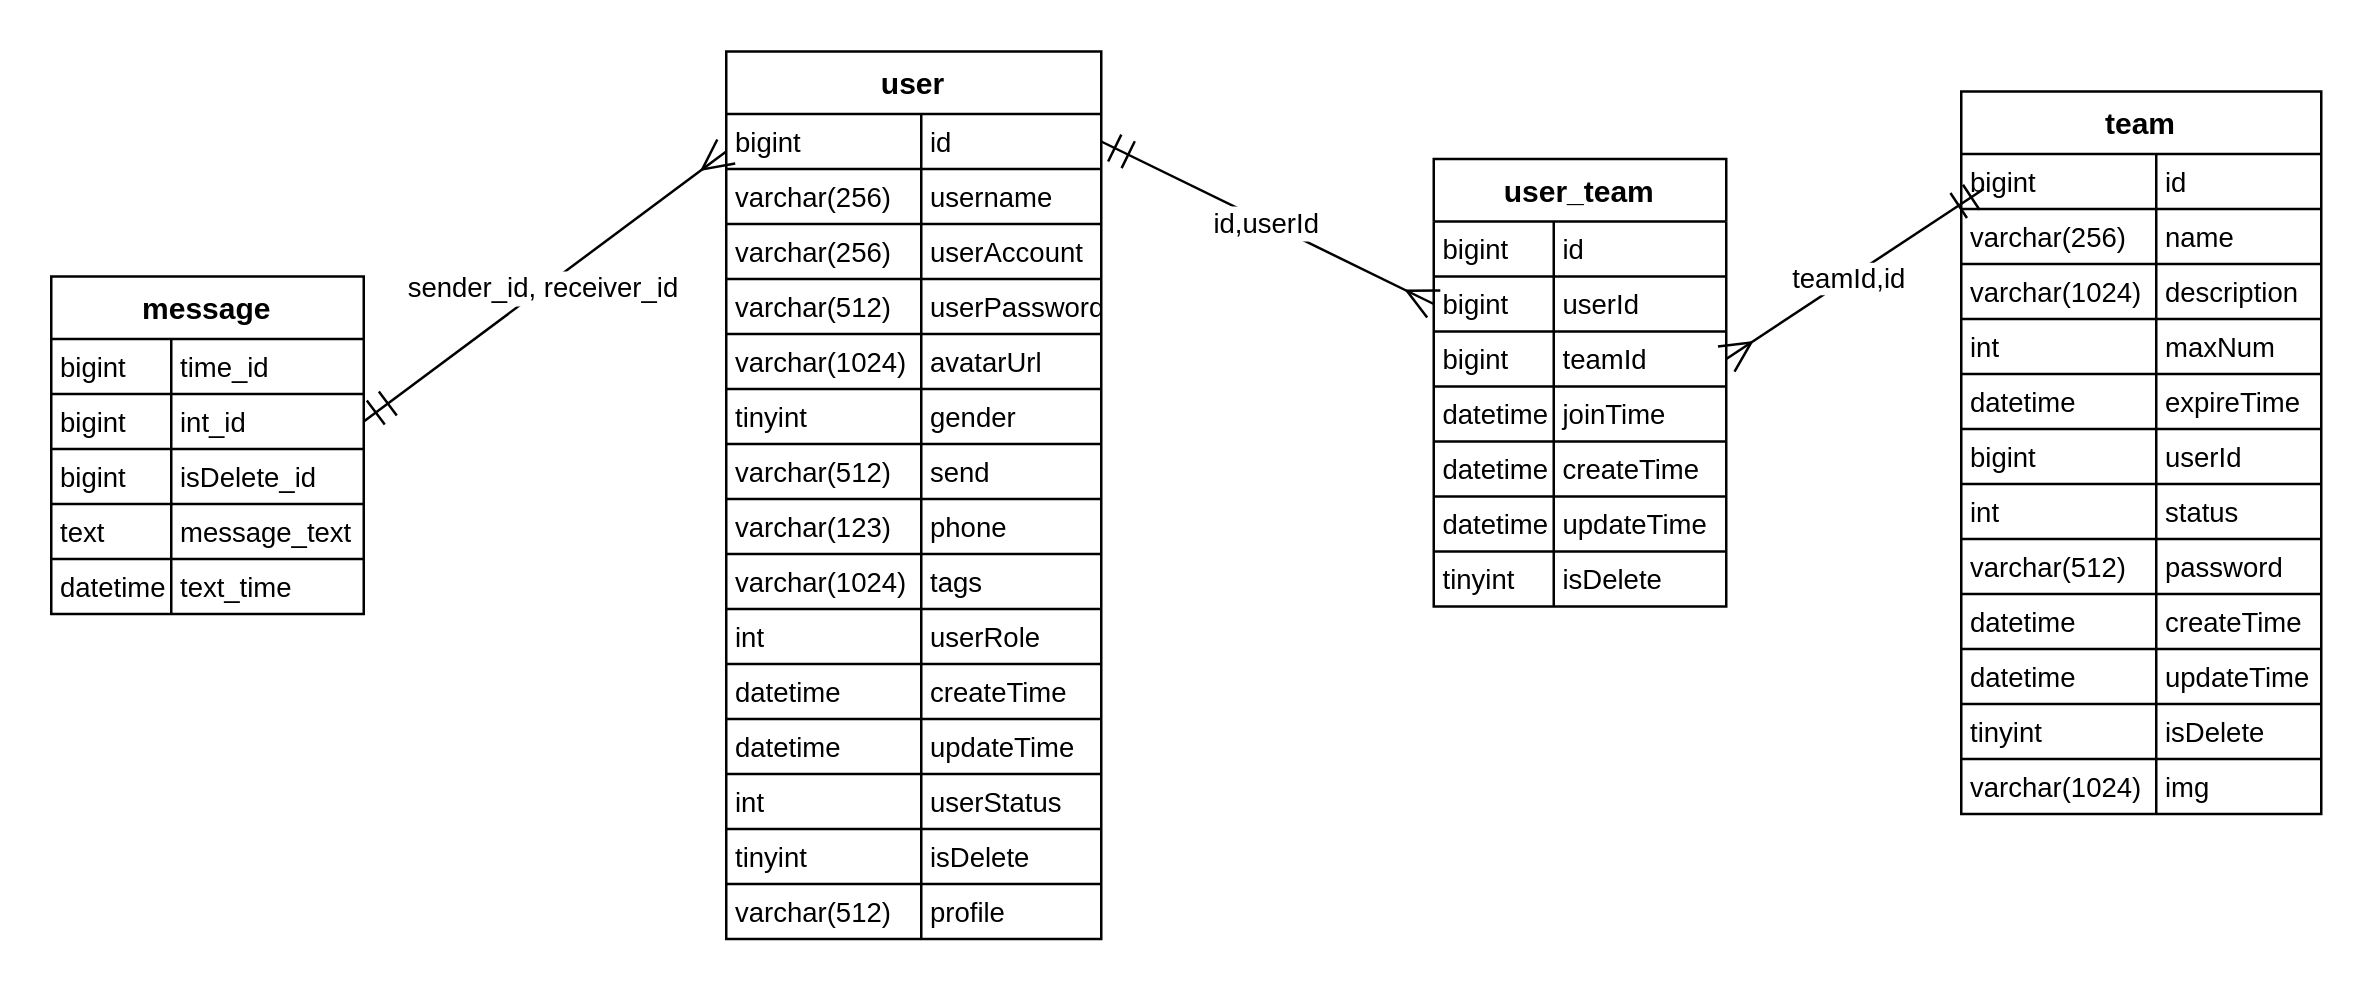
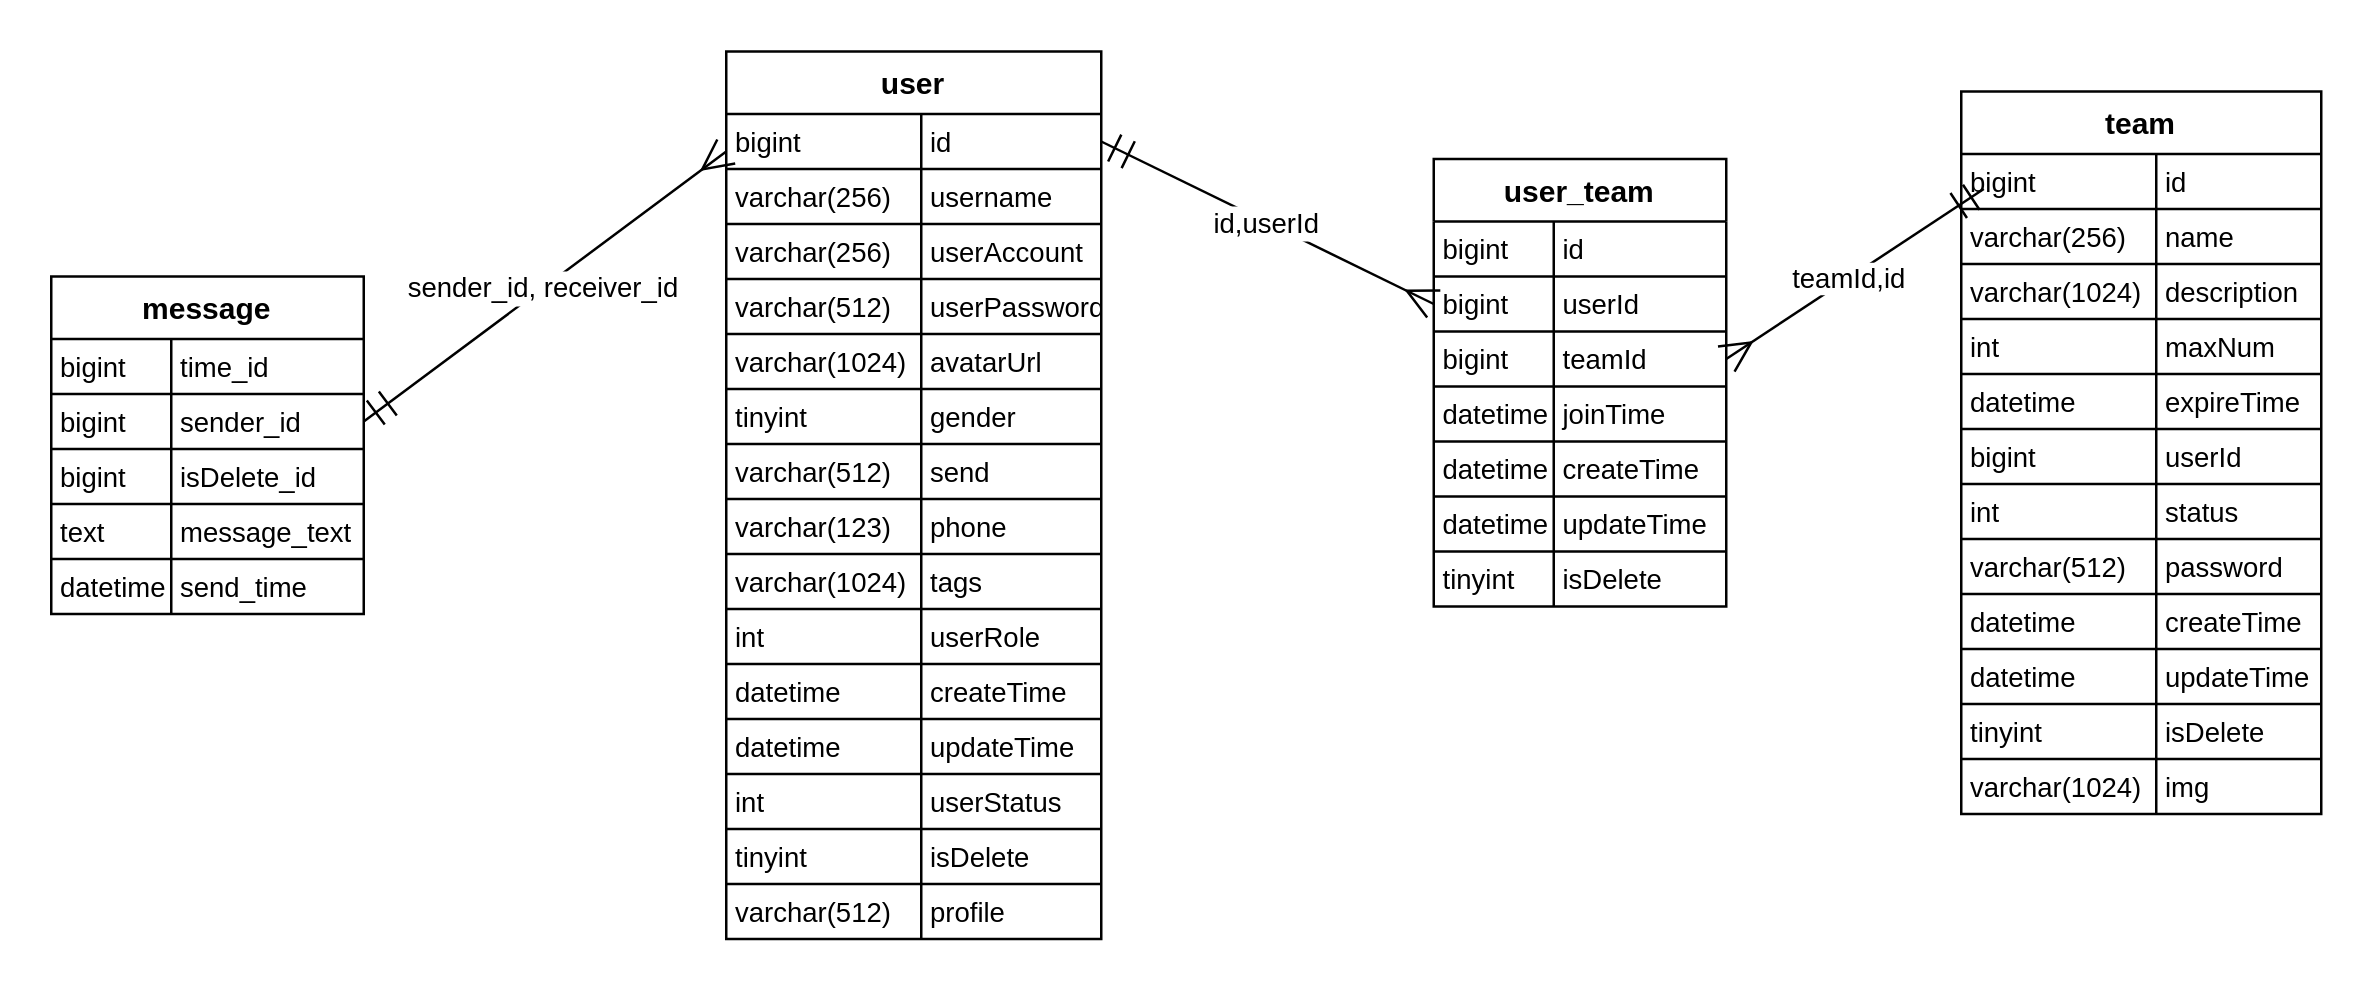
node "int_id": label "int_id" -> "sender_id"
node "text_time": label "text_time" -> "send_time"
